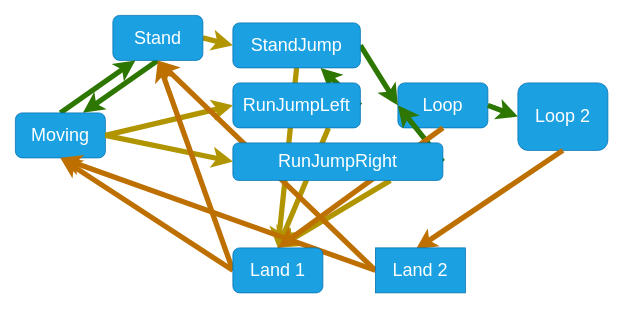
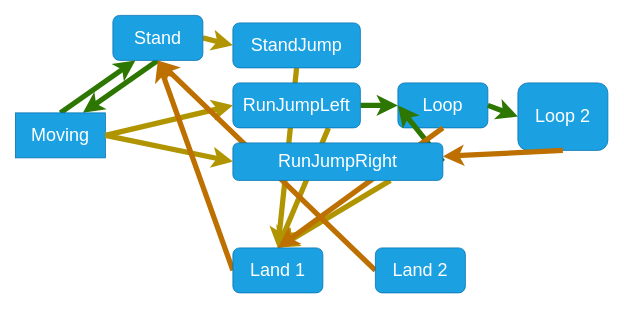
edge "StandJump" -> "Loop": removed
edge "RunJumpLeft" -> "StandJump": now "RunJumpLeft" -> "Loop"
node "Moving": shape rounded rectangle -> rectangle
edge "Loop 2" -> "Land 2": now "Loop 2" -> "RunJumpRight"
edge "Land 2" -> "Moving": removed
edge "Land 1" -> "Moving": removed
node "Land 2": shape rectangle -> rounded rectangle
